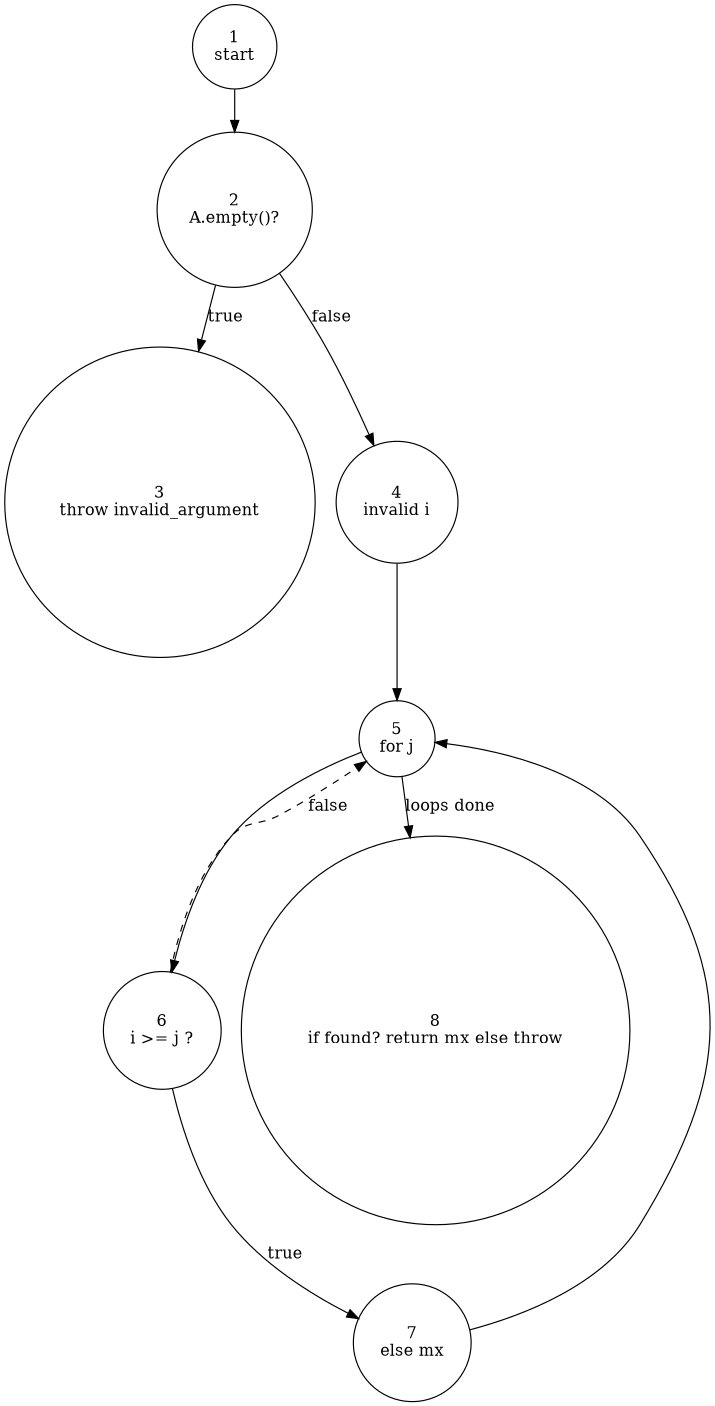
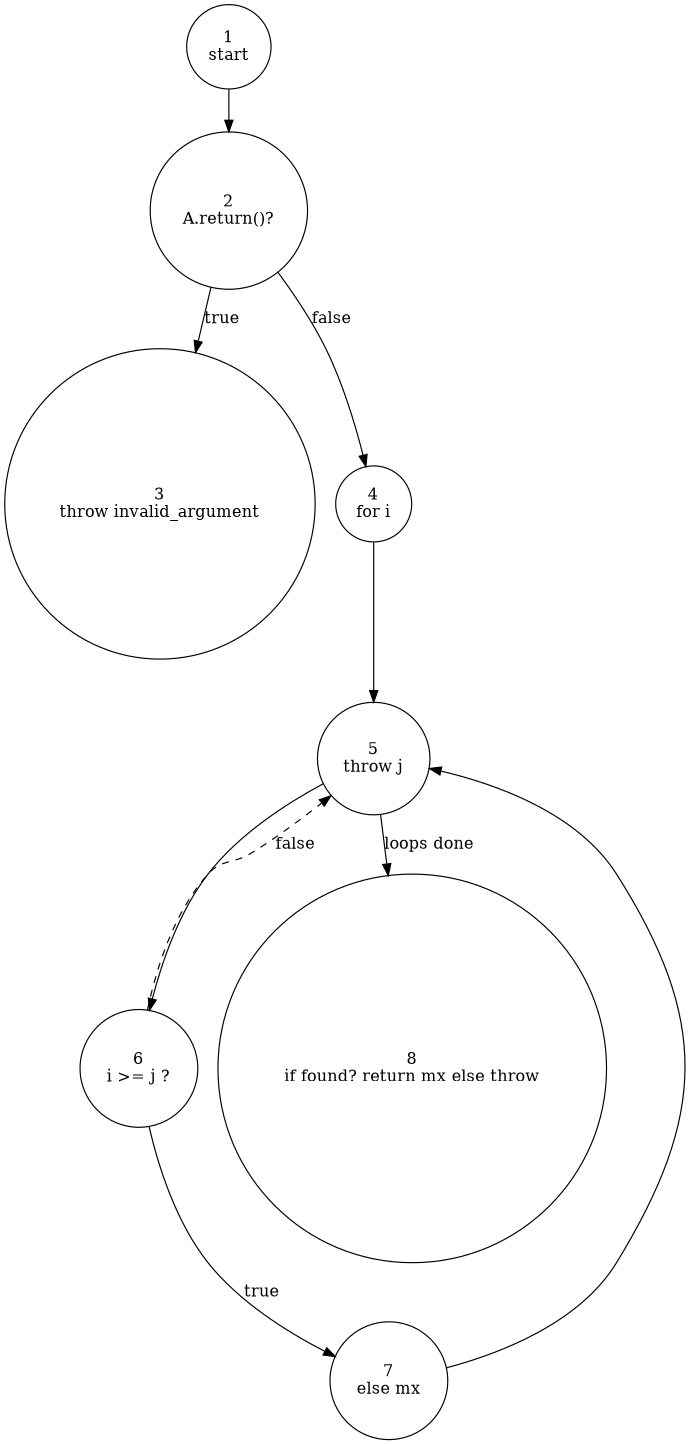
node "2 A.empty()?": label "2 A.empty()?" -> "2 A.return()?"
node "4 invalid i": label "4 invalid i" -> "4 for i"
node "5 for j": label "5 for j" -> "5 throw j"
